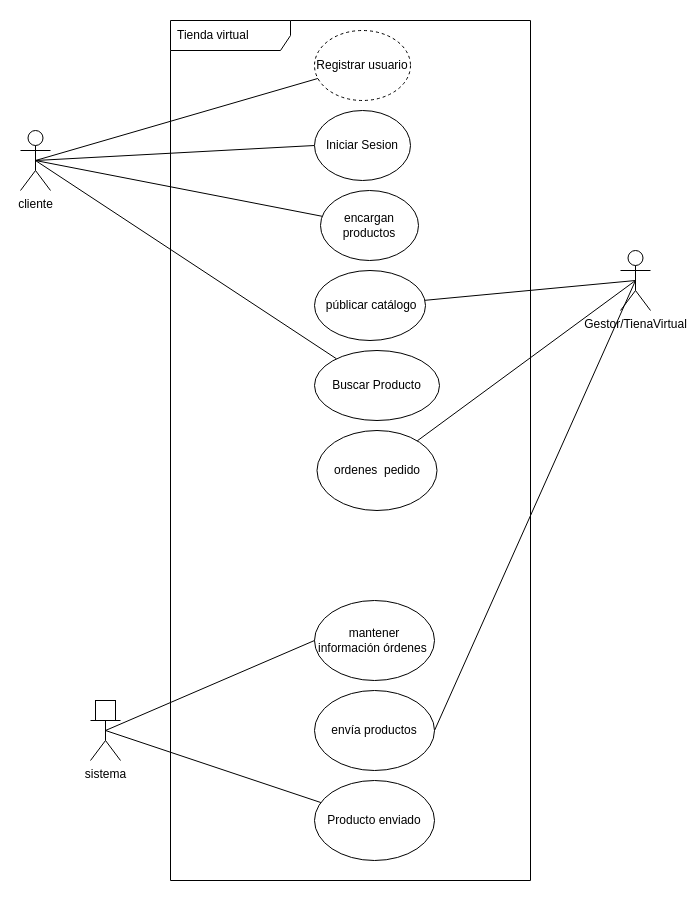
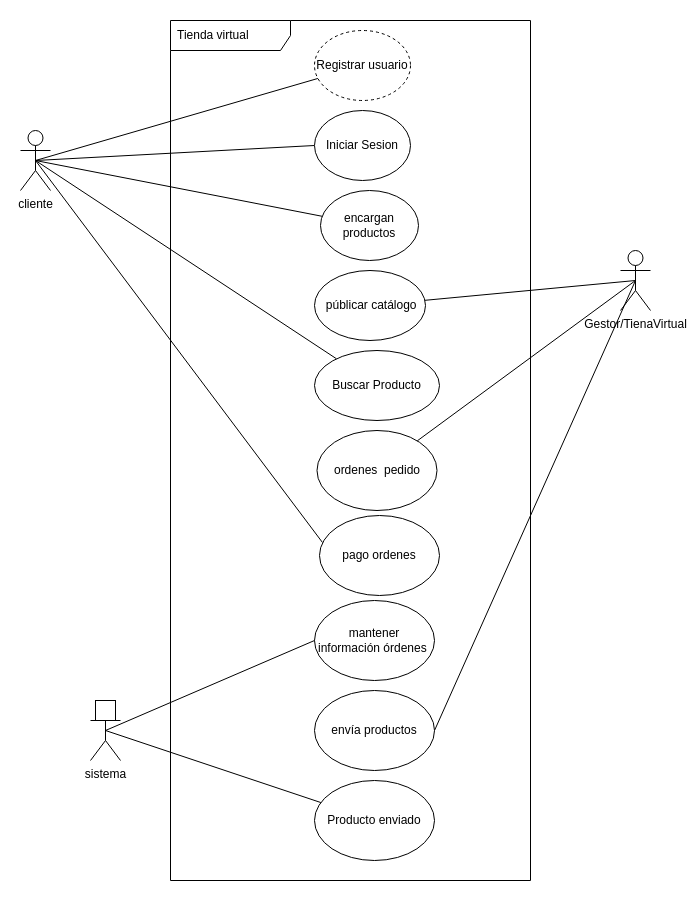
edge "cliente" -- "pago ordenes": added
node "pago ordenes": added
